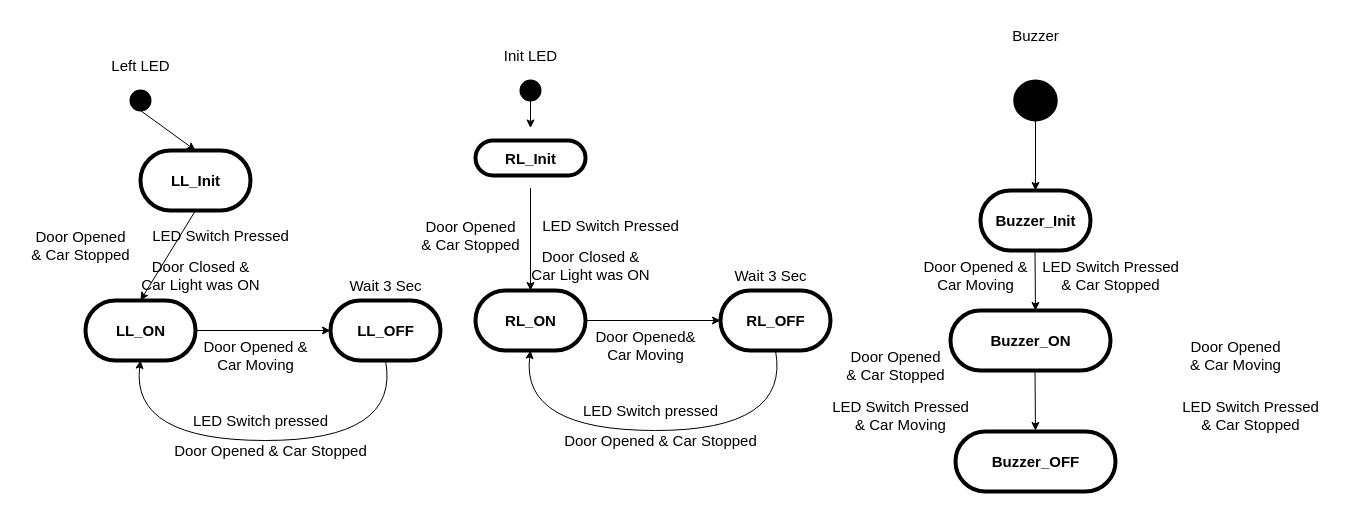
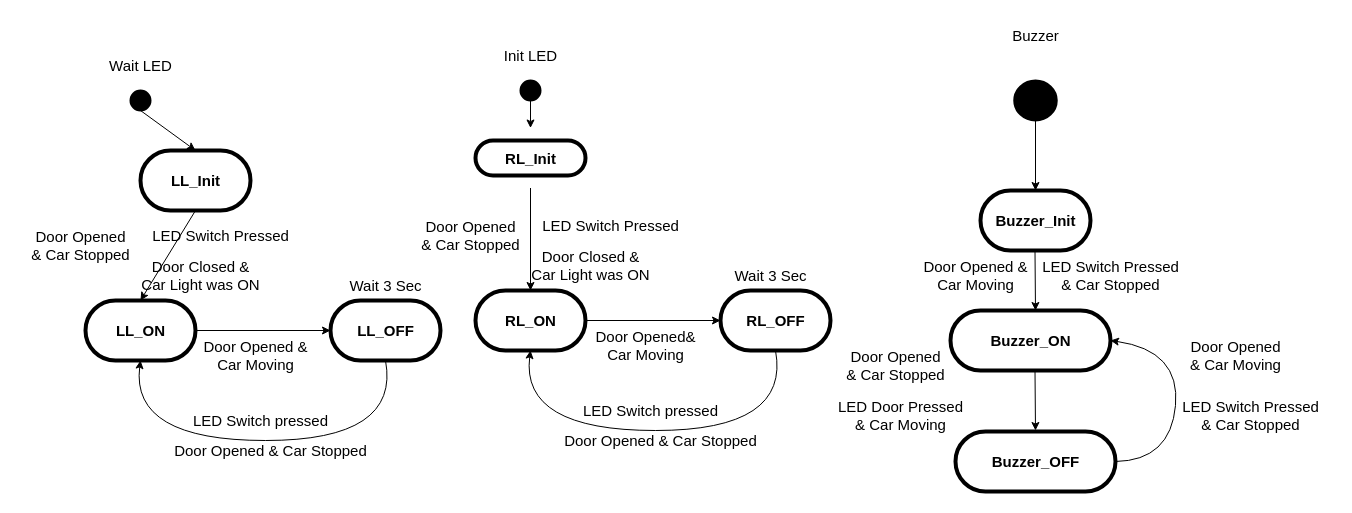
node "Left LED": label "Left LED" -> "Wait LED"
edge "Buzzer_OFF" -> "Buzzer_ON": added
node "LED Switch Pressed & Car Moving": label "LED Switch Pressed & Car Moving" -> "LED Door Pressed & Car Moving"
